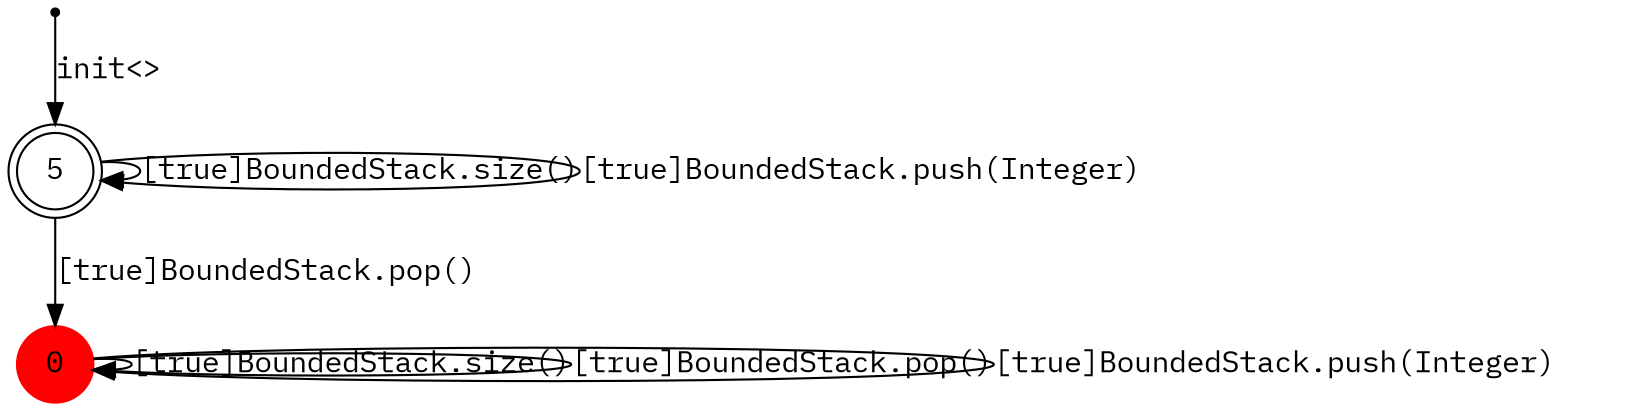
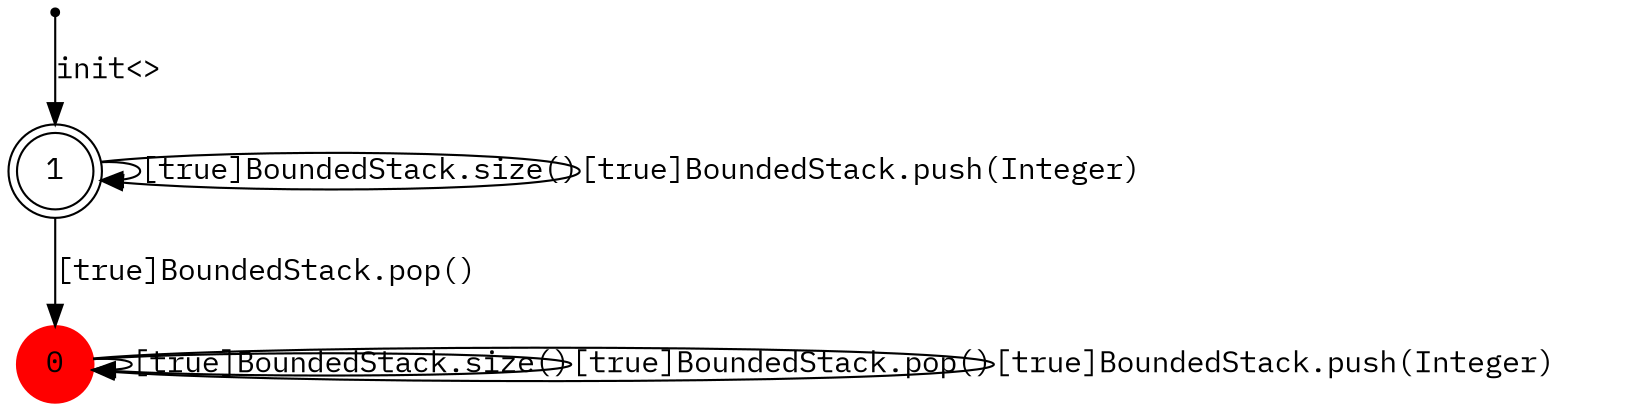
node "5": label "5" -> "1"
